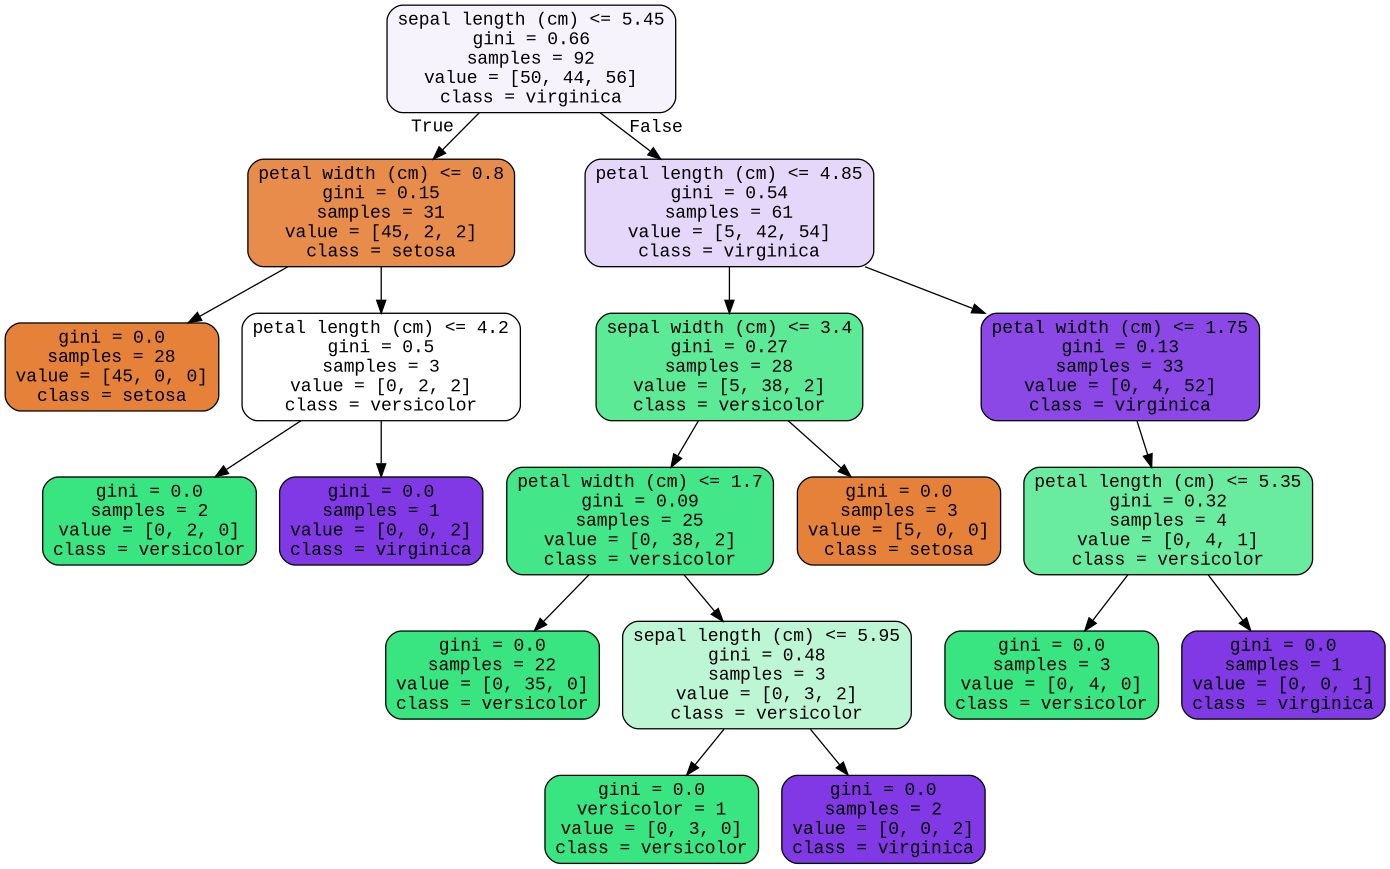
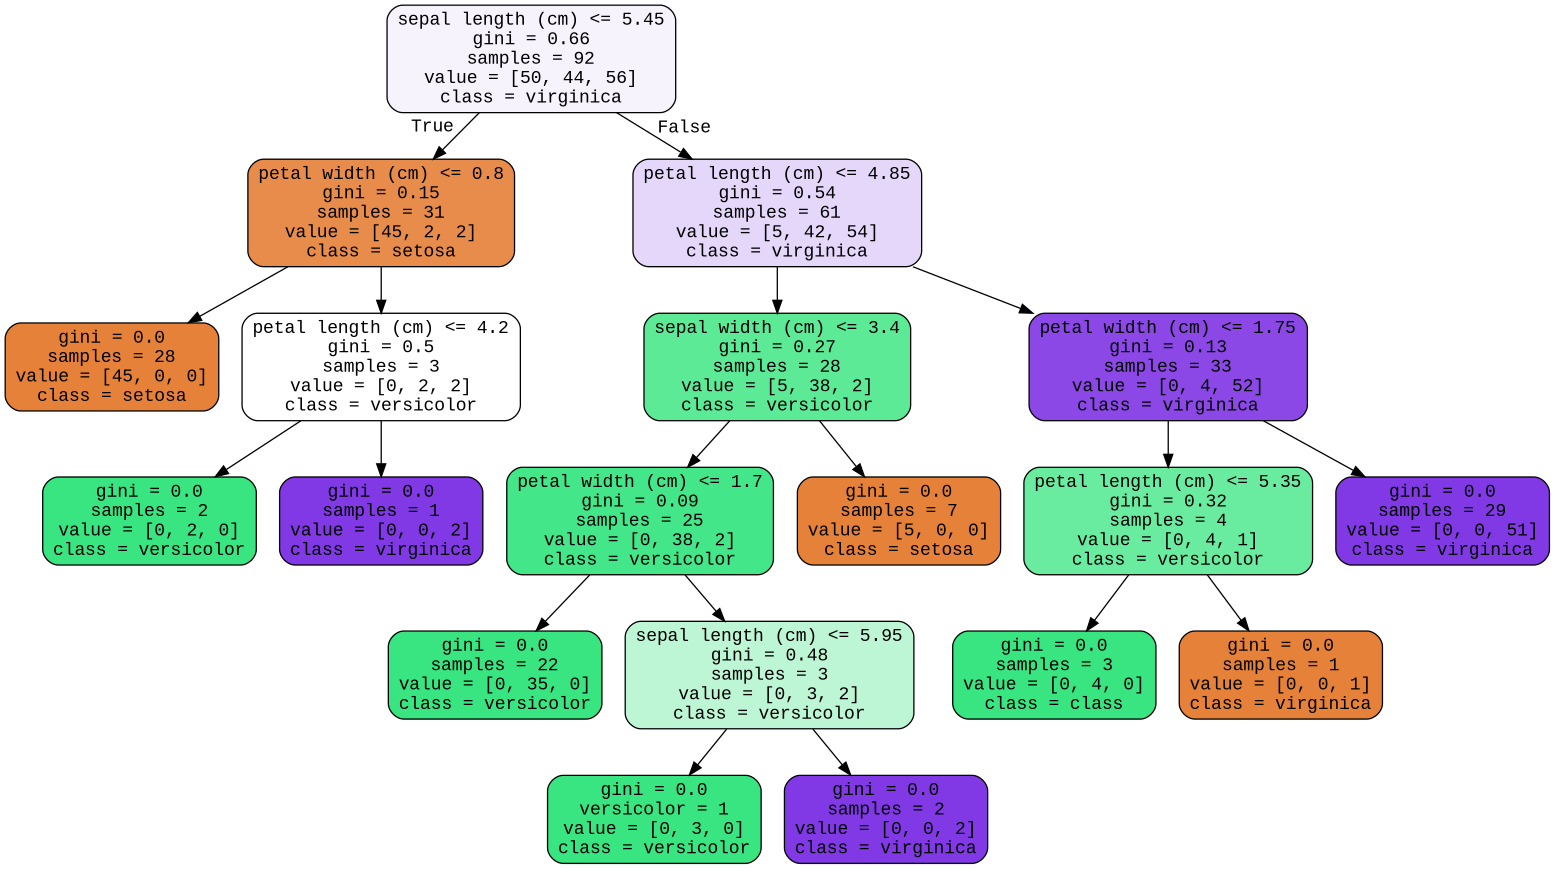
node "gini = 0.0 samples = 3 value = [5, 0, 0] class = setosa": label "gini = 0.0 samples = 3 value = [5, 0, 0] class = setosa" -> "gini = 0.0 samples = 7 value = [5, 0, 0] class = setosa"
node "gini = 0.0 samples = 29 value = [0, 0, 51] class = virginica": added
node "gini = 0.0 samples = 3 value = [0, 4, 0] class = versicolor": label "gini = 0.0 samples = 3 value = [0, 4, 0] class = versicolor" -> "gini = 0.0 samples = 3 value = [0, 4, 0] class = class"
node "gini = 0.0 samples = 1 value = [0, 0, 1] class = virginica": fillcolor #8139e5 -> #e58139
